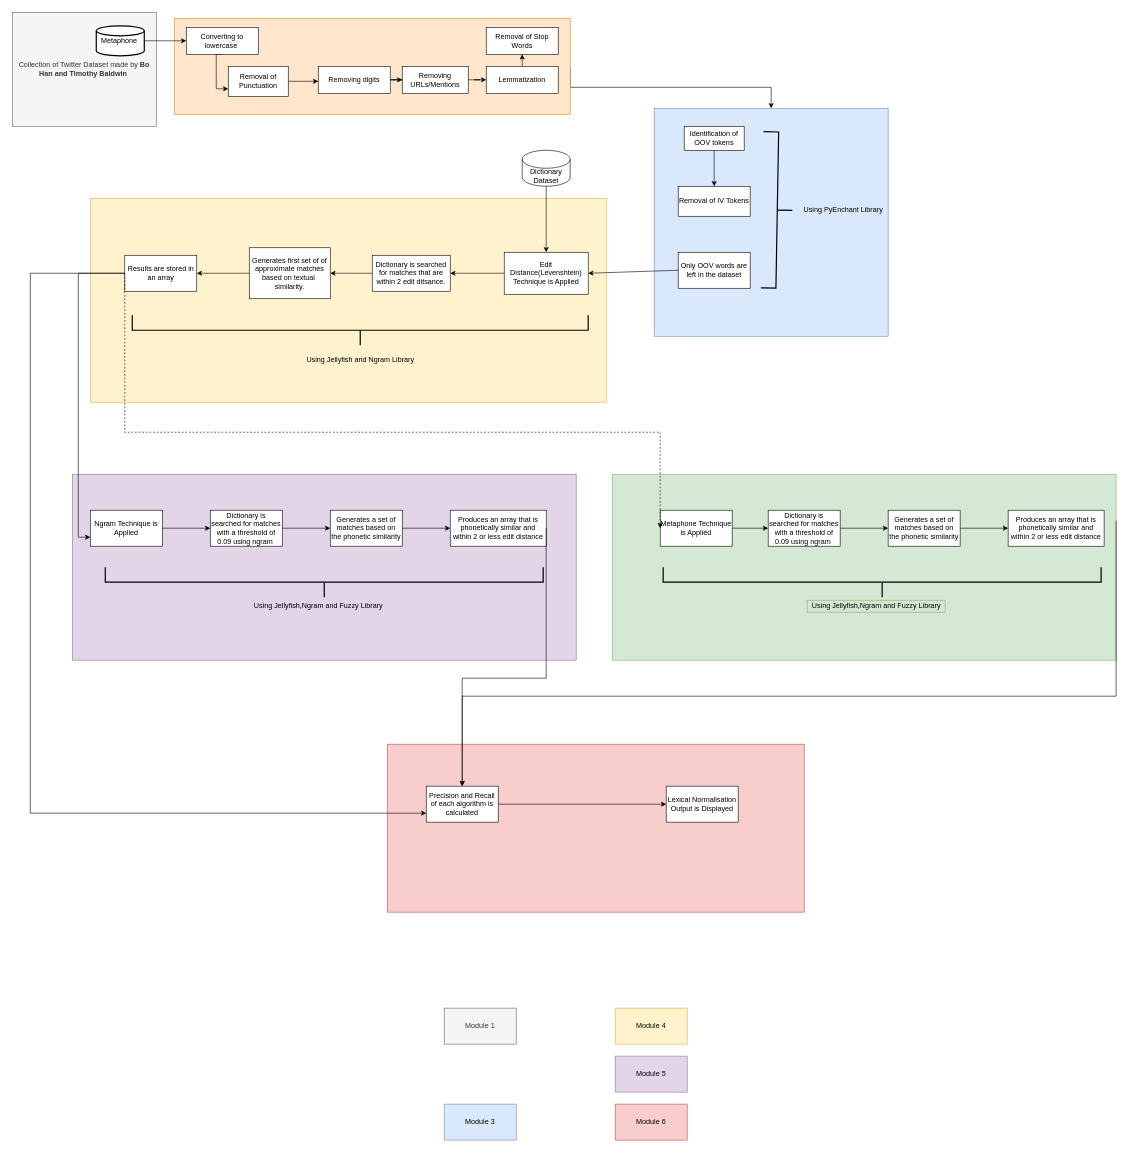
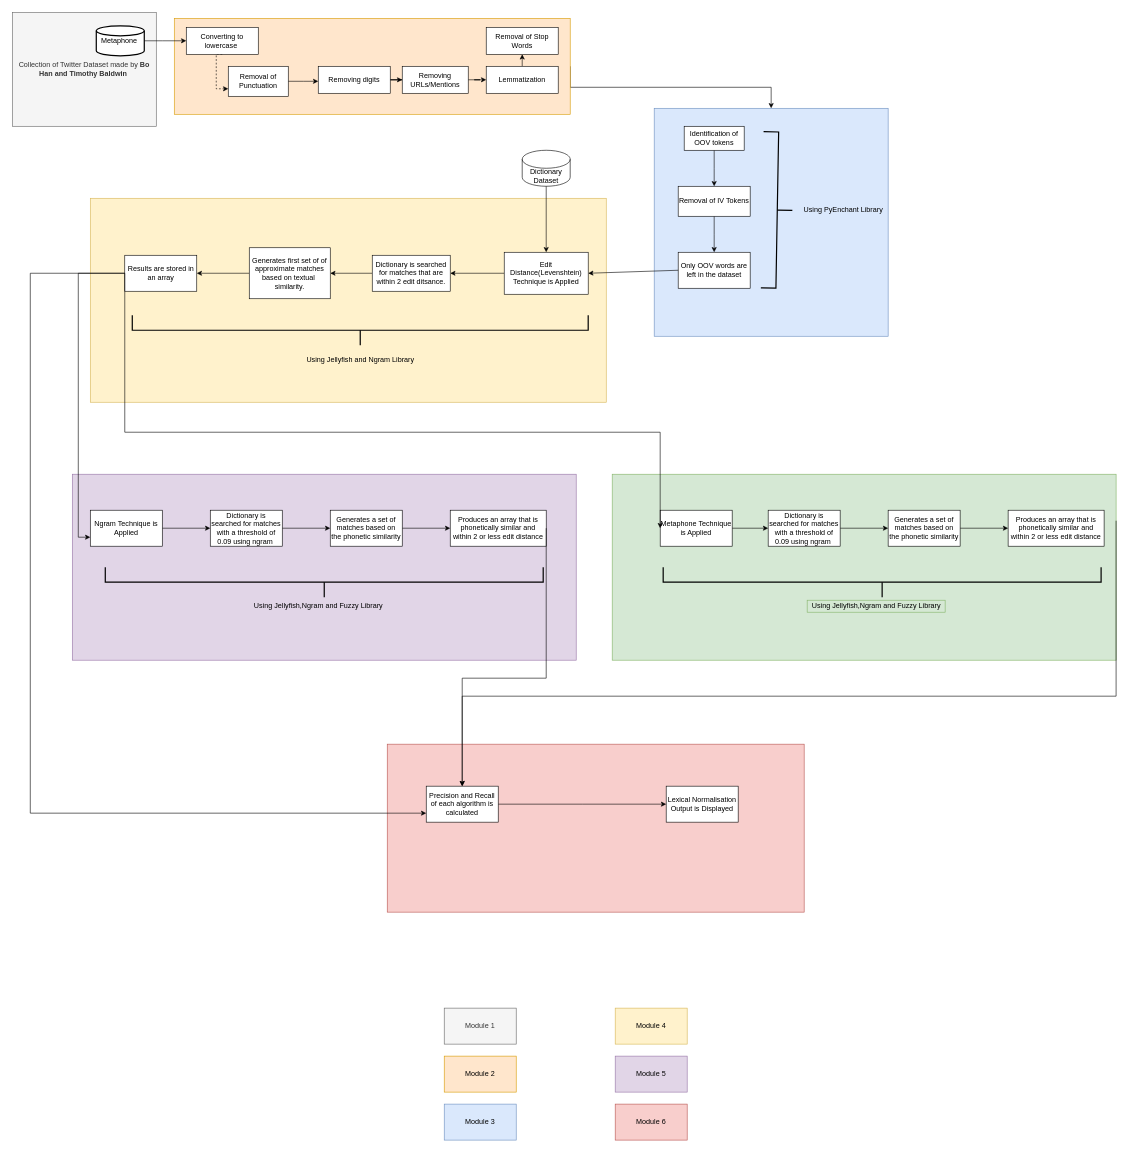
edge "Converting to lowercase" -> "Removal of Punctuation": style solid -> dashed
edge "Removal of IV Tokens" -> "Only OOV words are left in the dataset": added
edge "Results are stored in an array" -> "Metaphone Technique is Applied": style dashed -> solid
node "Module 2": added
